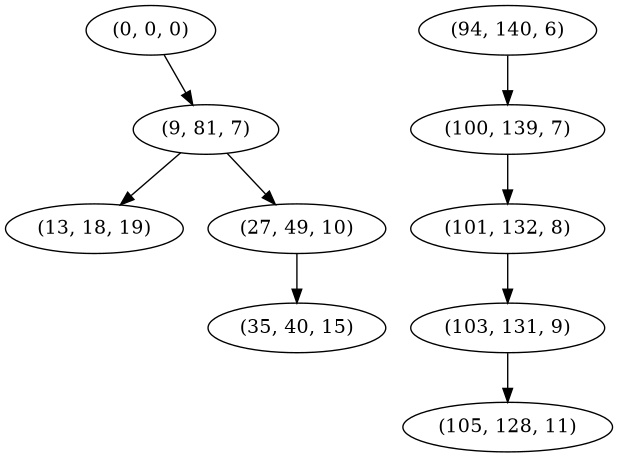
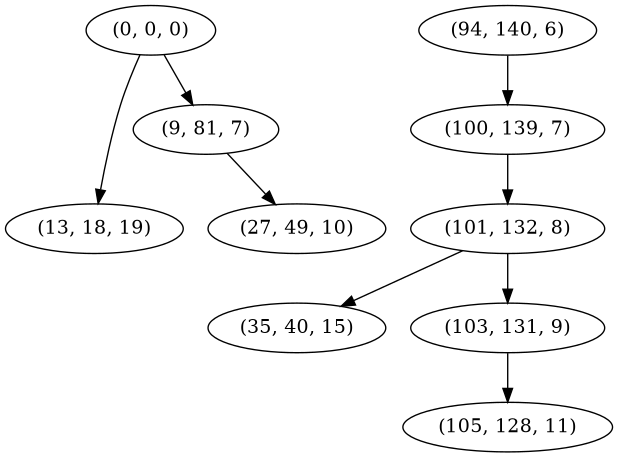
edge "(9, 81, 7)" -> "(13, 18, 19)": now "(0, 0, 0)" -> "(13, 18, 19)"
edge "(27, 49, 10)" -> "(35, 40, 15)": now "(101, 132, 8)" -> "(35, 40, 15)"
